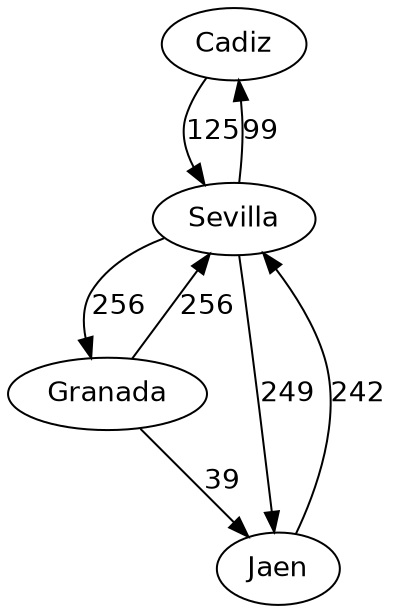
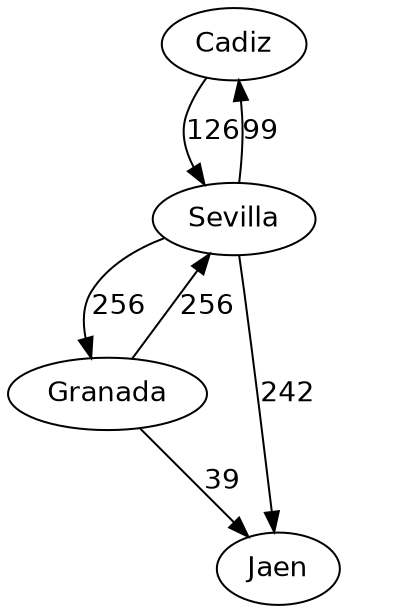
edge "Cadiz" -> "Sevilla": label "125" -> "126"
edge "Sevilla" -> "Jaen": label "249" -> "242"
edge "Jaen" -> "Sevilla": removed, label "242"
